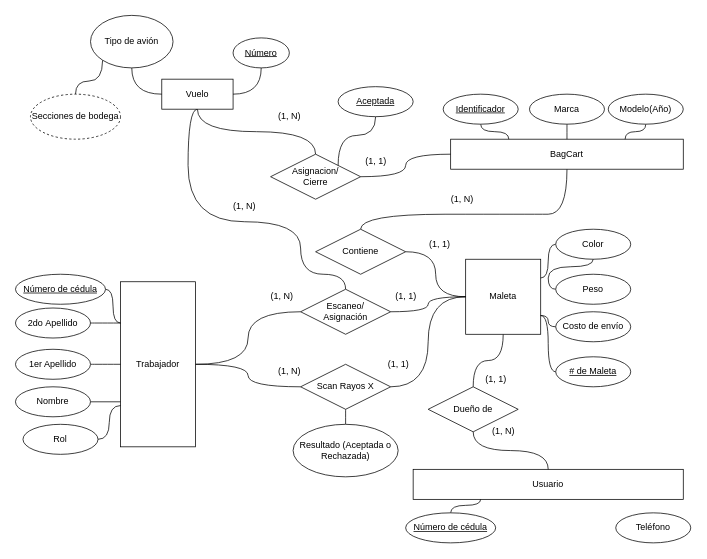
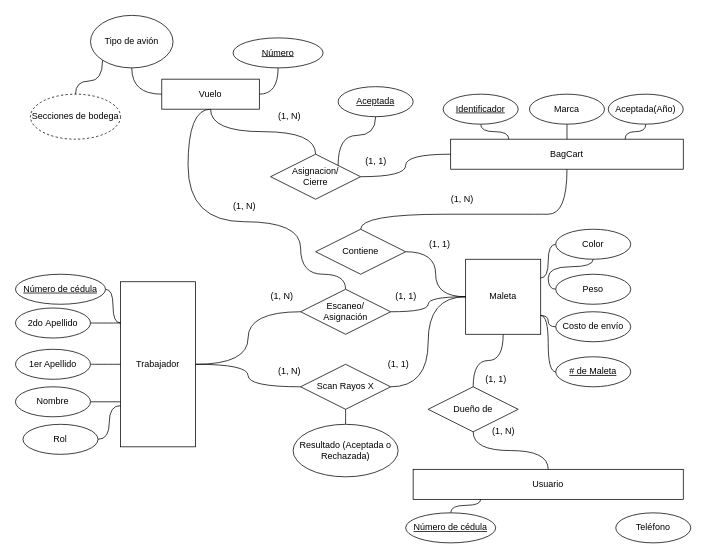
node "Número": size 56x30 -> 90x30
node "Vuelo": size 71x30 -> 98x30
node "Modelo(Año)": label "Modelo(Año)" -> "Aceptada(Año)"
